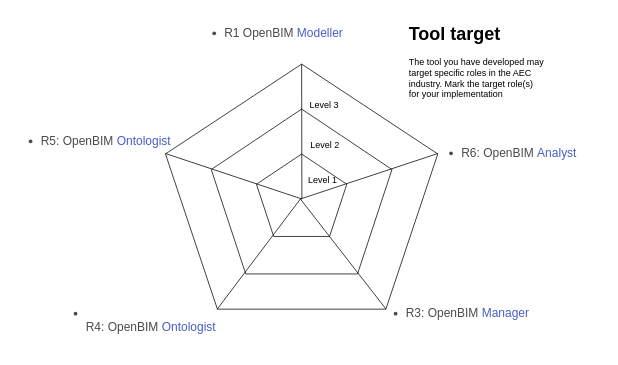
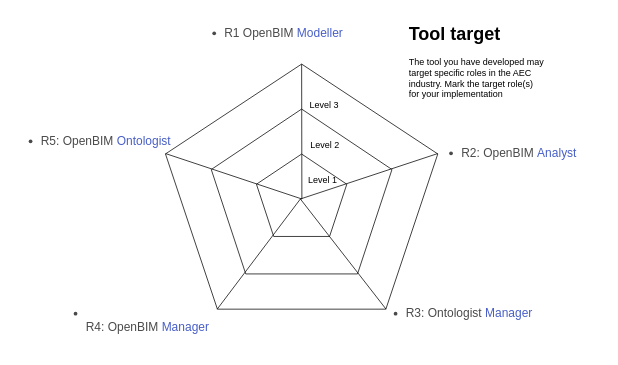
node "R6: OpenBIM Analyst": label "R6: OpenBIM Analyst" -> "R2: OpenBIM Analyst"
node "R4: OpenBIM Ontologist": label "R4: OpenBIM Ontologist" -> "R4: OpenBIM Manager"
node "R3: OpenBIM Manager": label "R3: OpenBIM Manager" -> "R3: Ontologist Manager"
